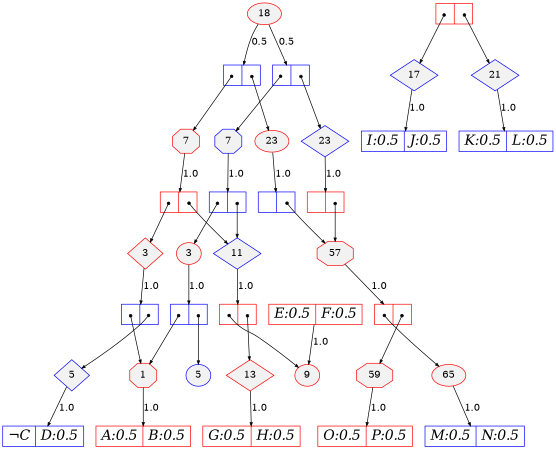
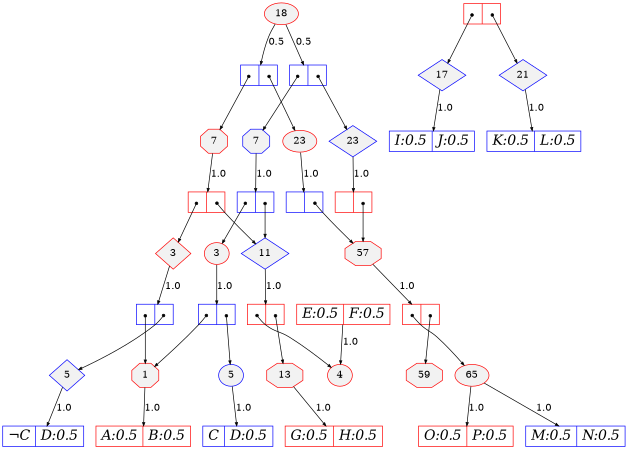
node "13": shape diamond -> octagon
node "9": label "9" -> "4"
edge "59" -> "O:0.5": now "65" -> "O:0.5"
node "C": added
